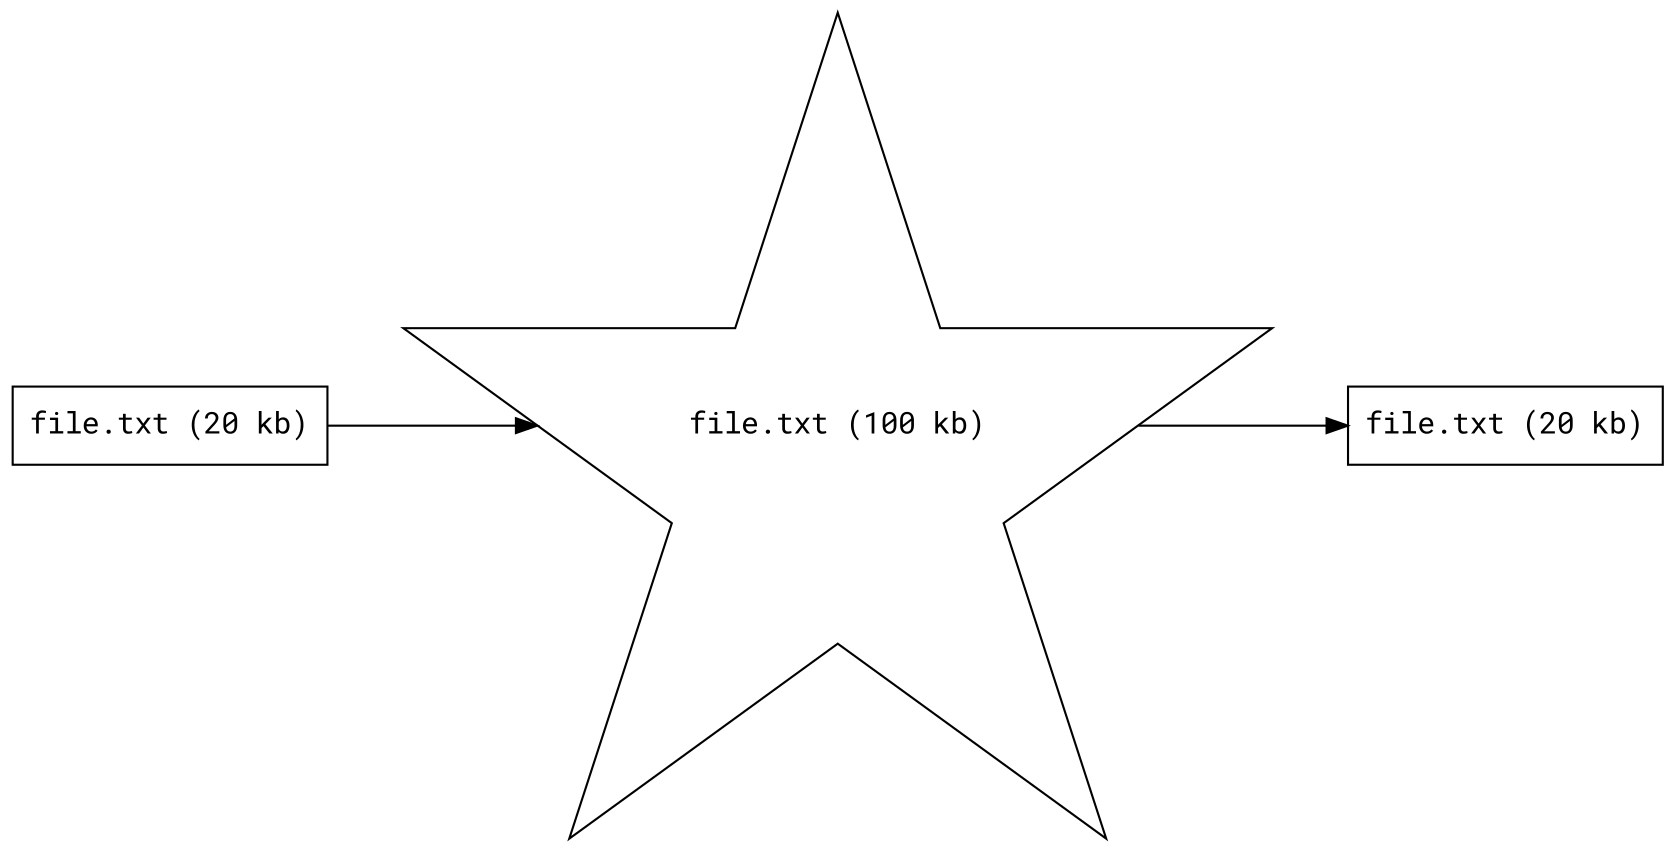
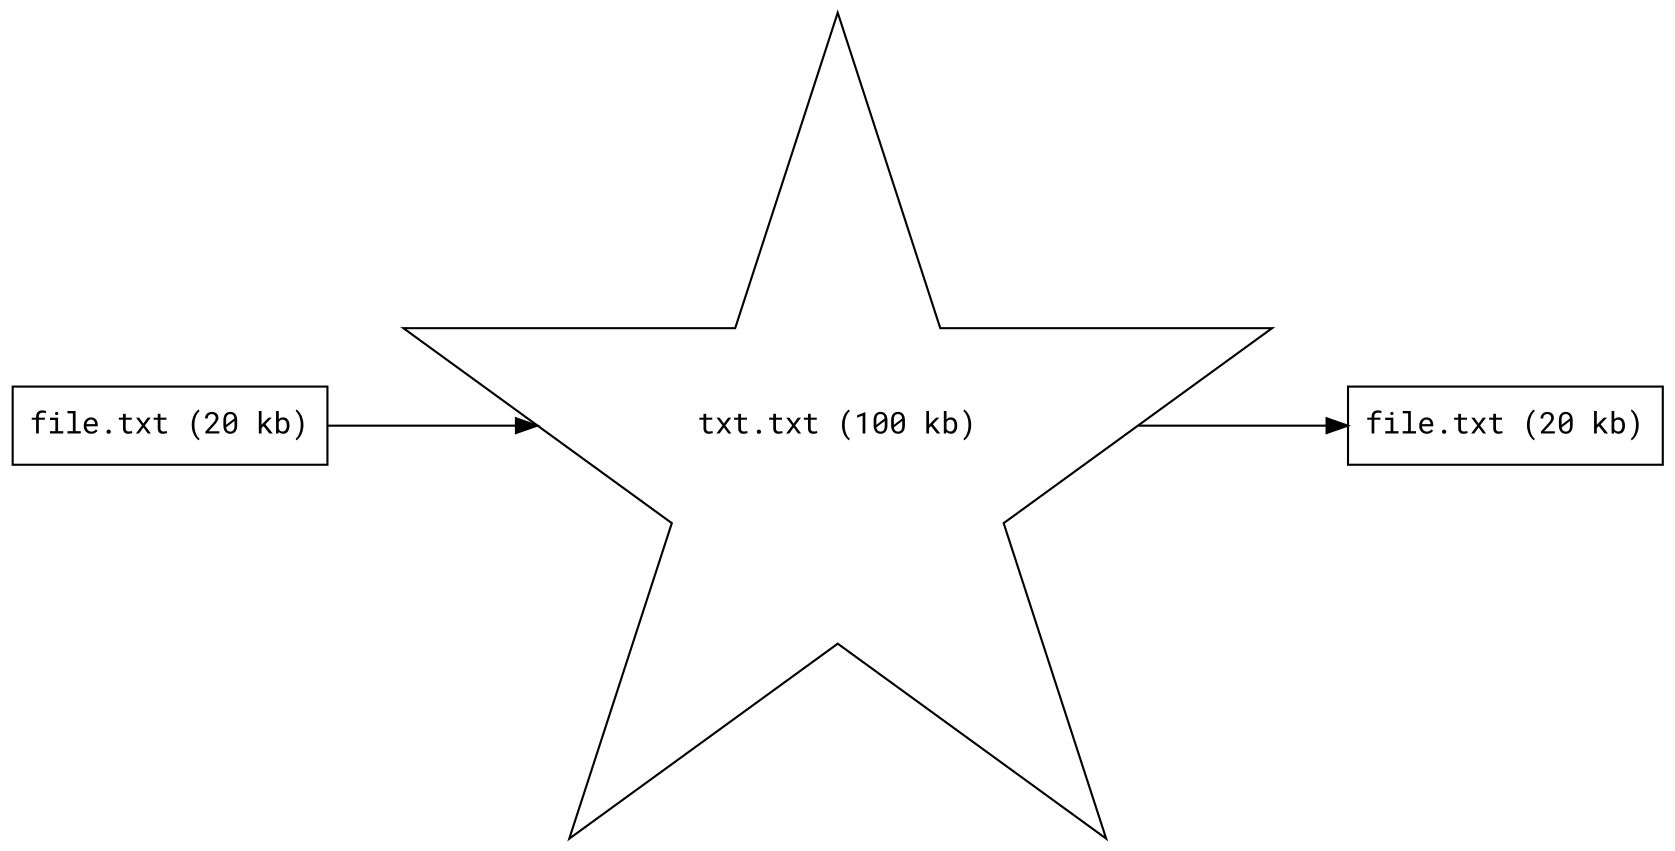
node "file.txt (100 kb)": label "file.txt (100 kb)" -> "txt.txt (100 kb)"
